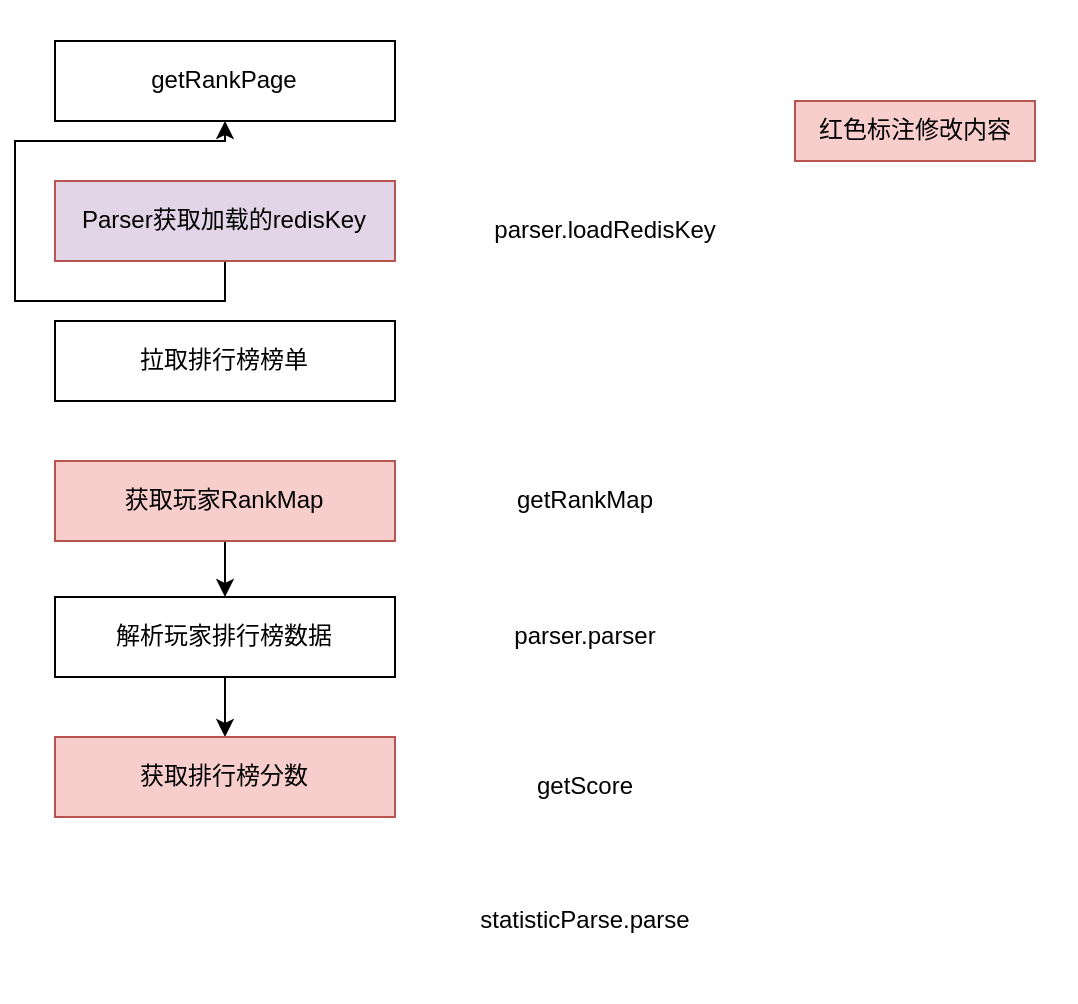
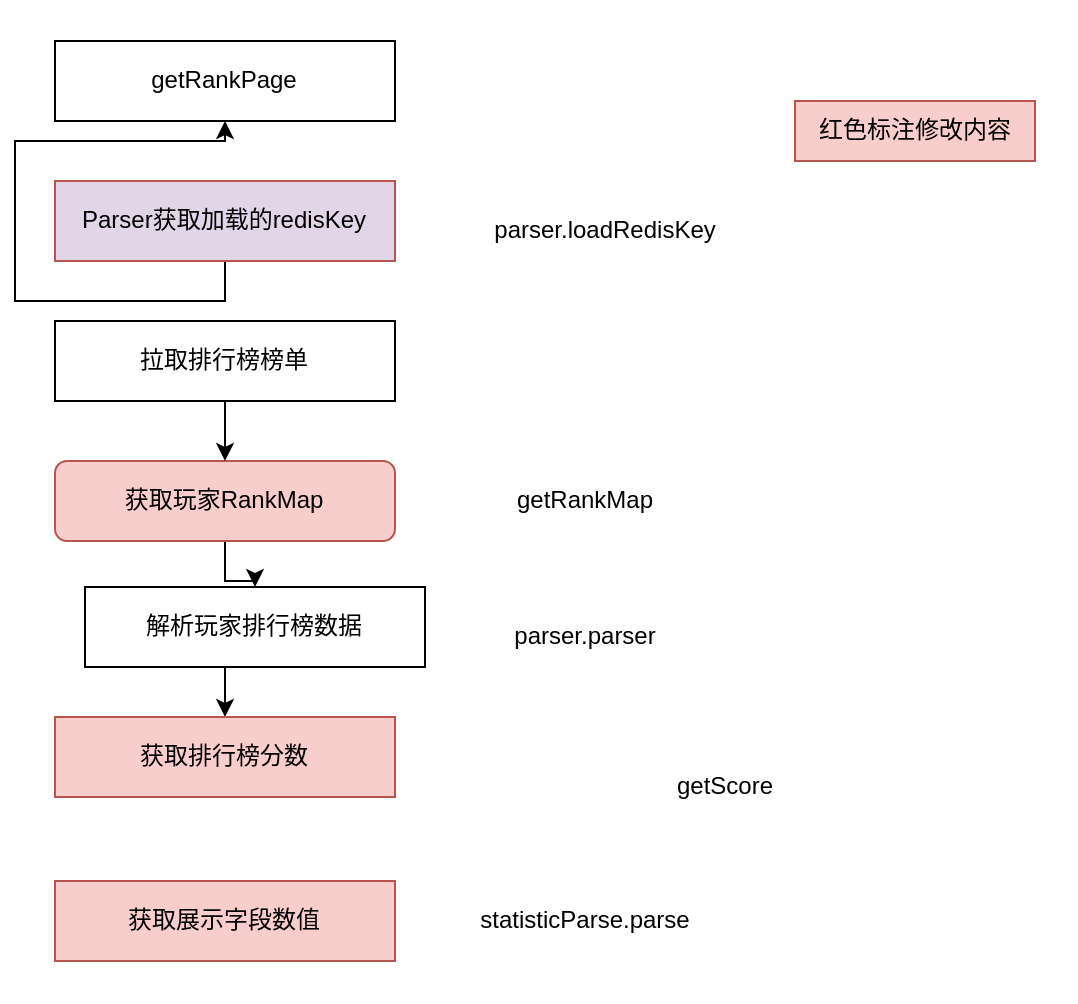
edge "拉取排行榜榜单" -> "获取玩家RankMap": added
node "获取玩家RankMap": shape rectangle -> rounded rectangle
node "解析玩家排行榜数据": moved (225, 637) -> (255, 627)
node "获取排行榜分数": moved (225, 777) -> (225, 757)
node "getScore": moved (585, 787) -> (725, 787)
node "获取展示字段数值": added
